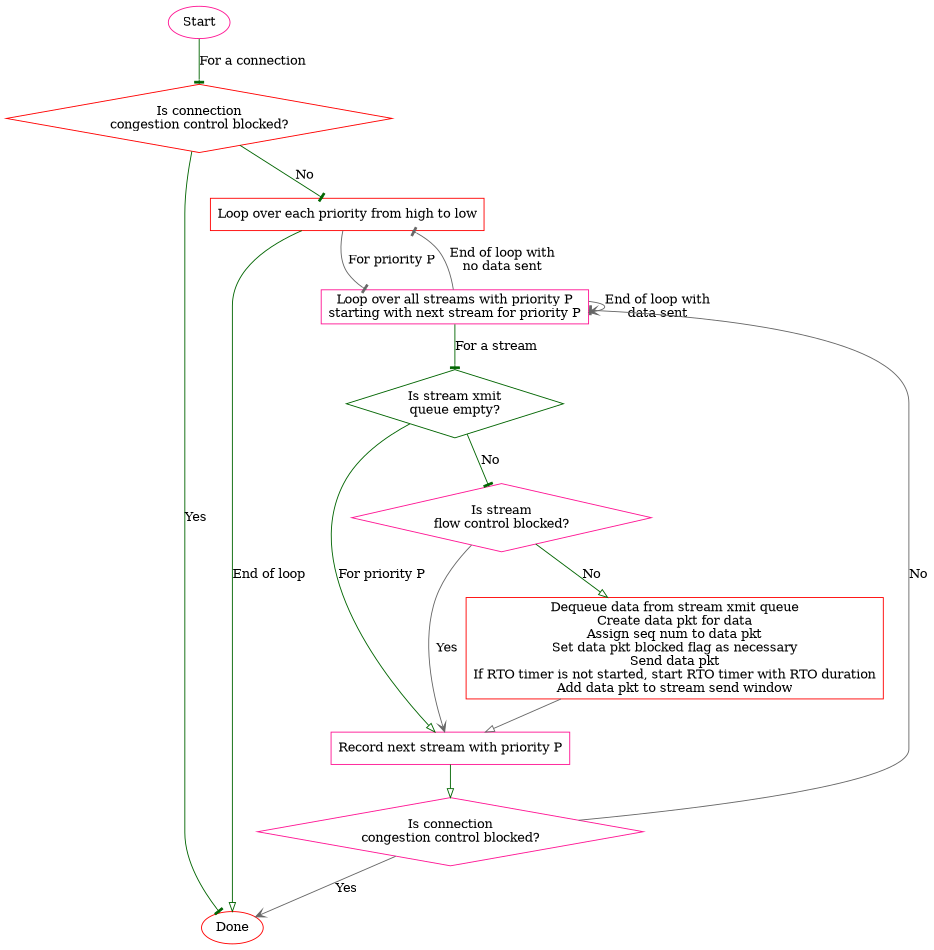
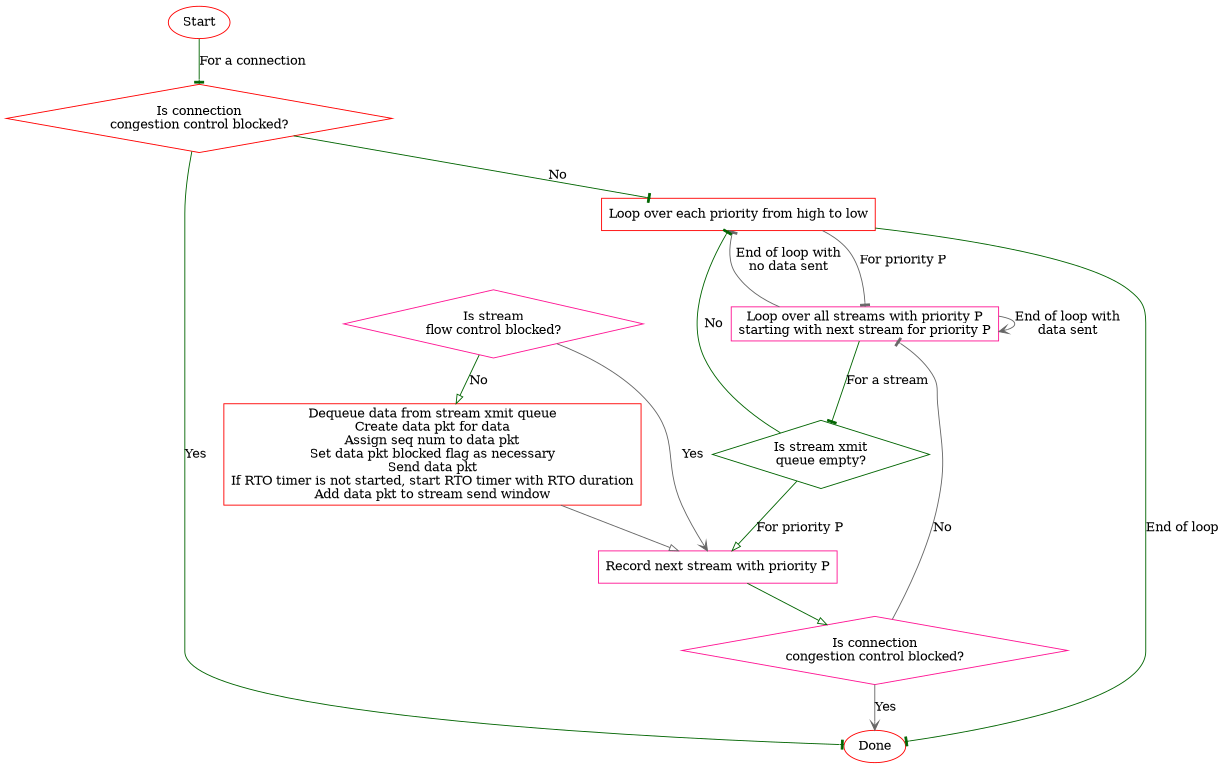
node "Start": color deeppink -> red
edge "Is stream xmit queue empty?" -> "Is stream flow control blocked?": now "Is stream xmit queue empty?" -> "Loop over each priority from high to low"
edge "Loop over each priority from high to low" -> "Done": arrowhead onormal -> tee
